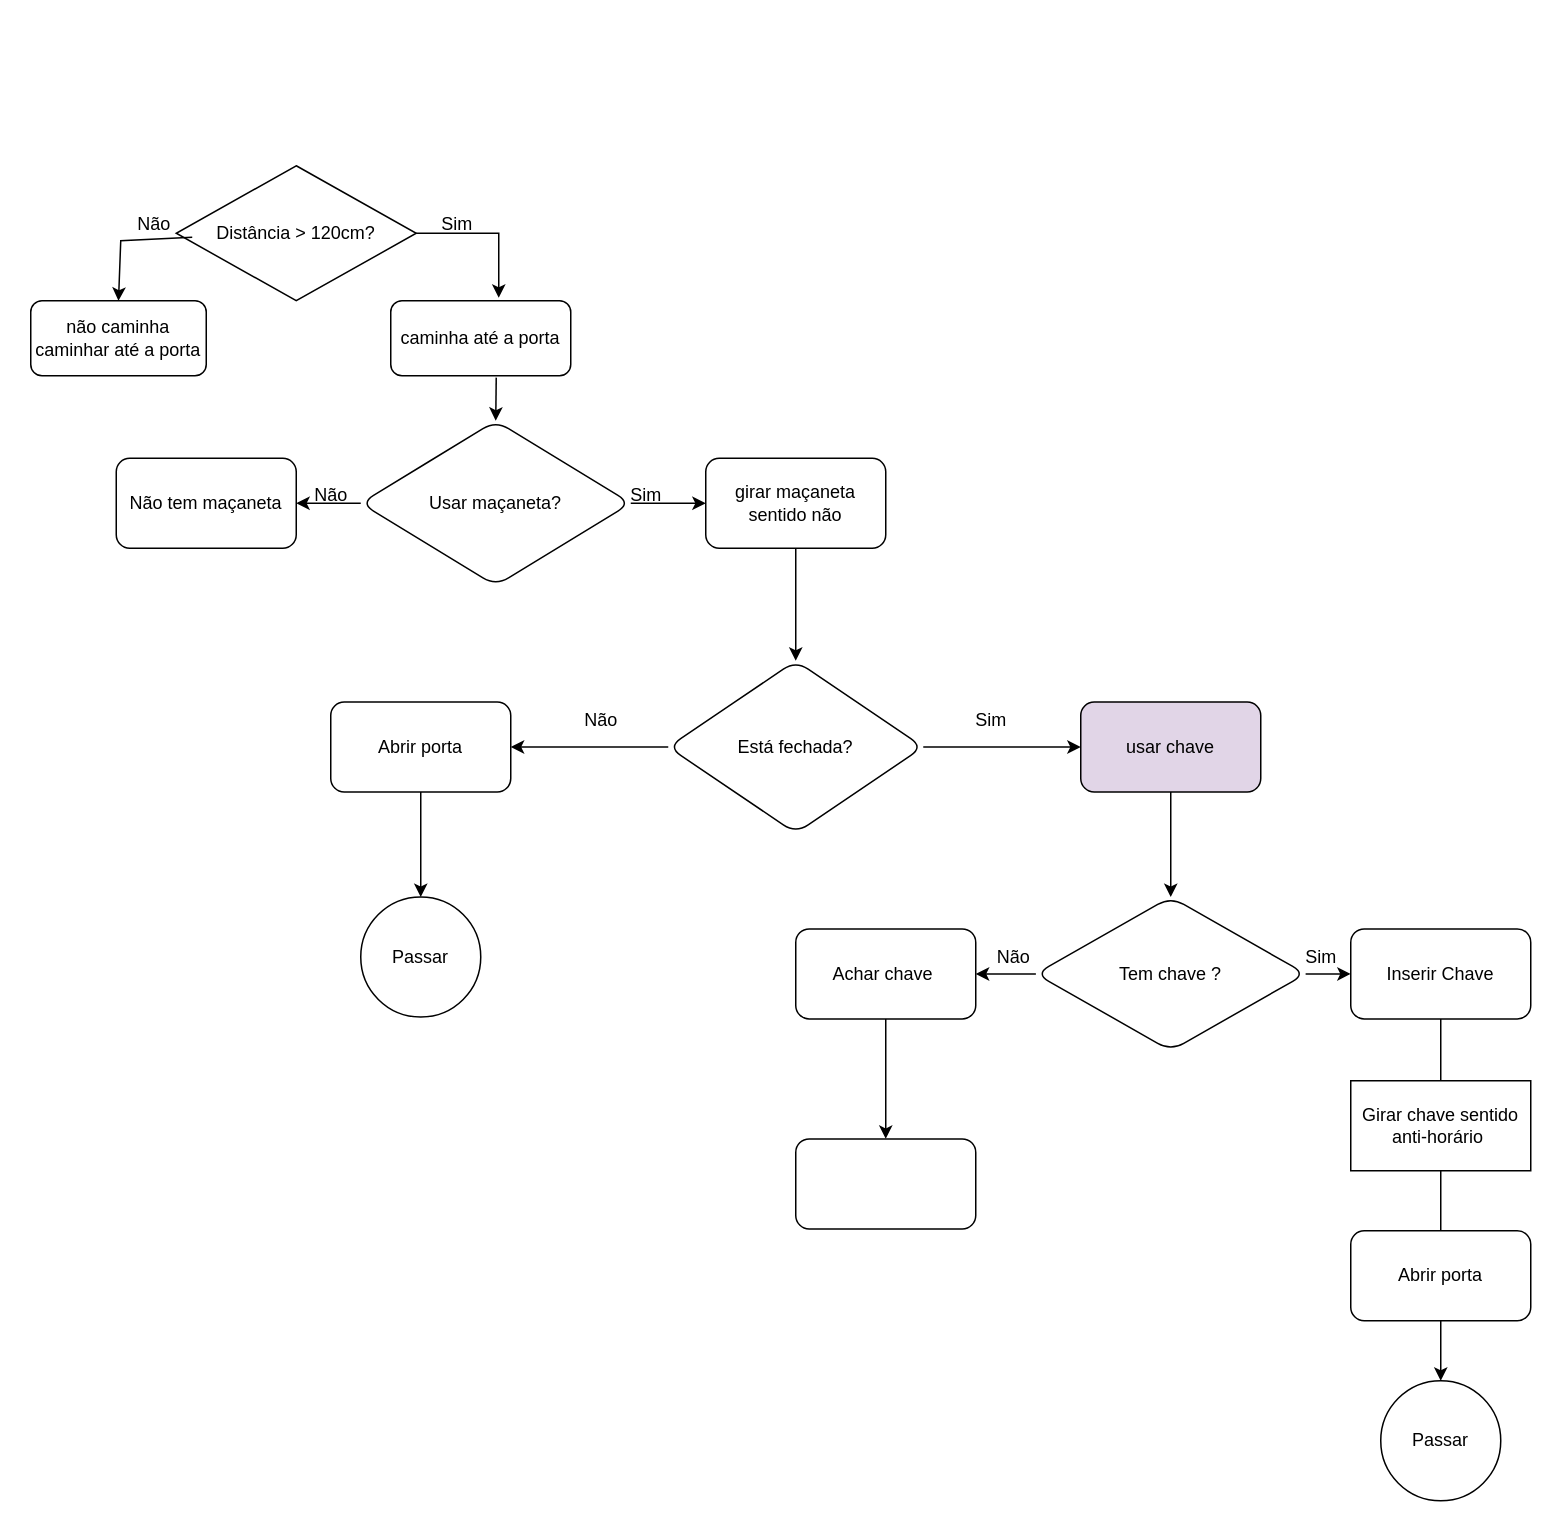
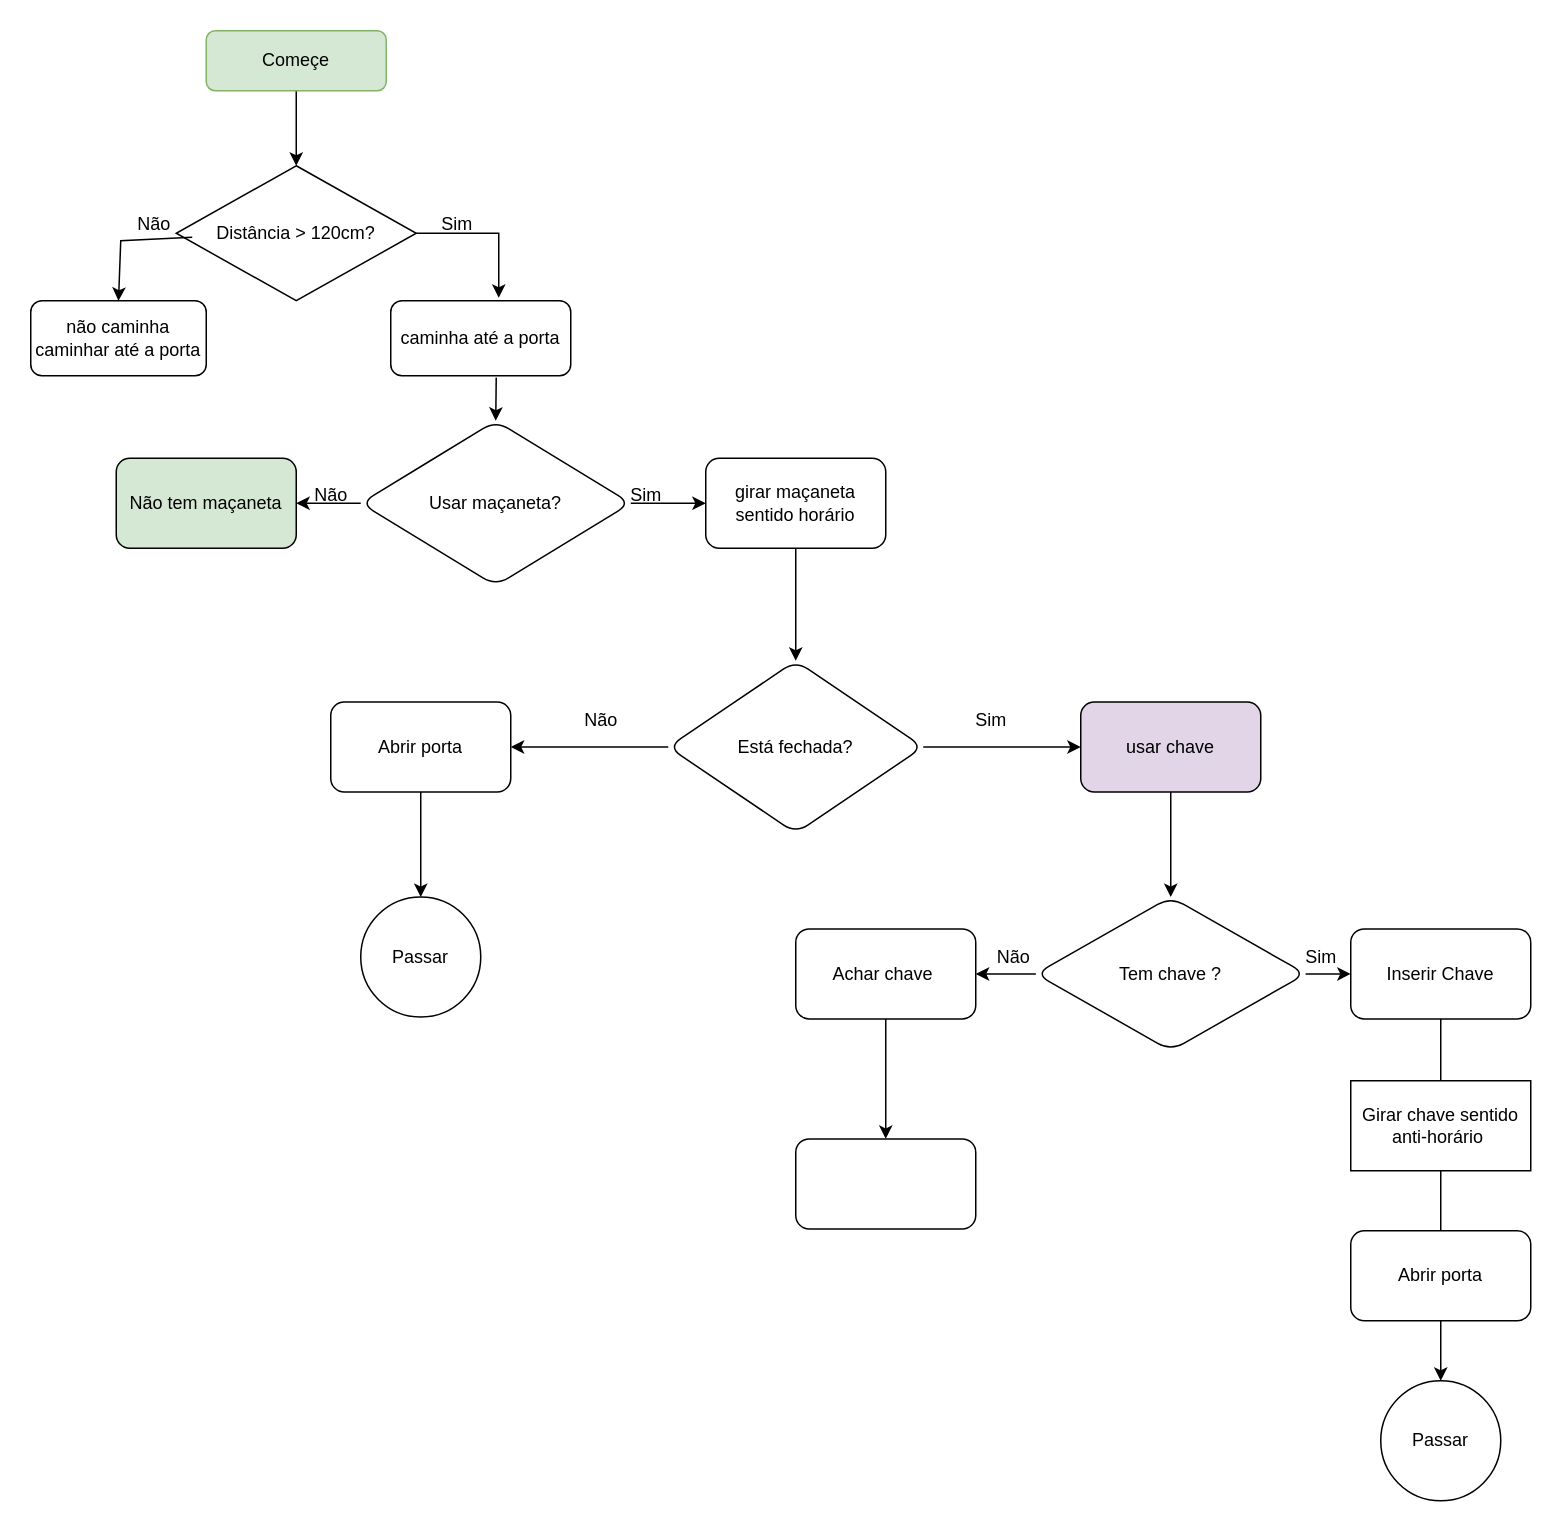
node "Começe": added
edge "Começe" -> "Distância > 120cm?": added
node "Não tem maçaneta": fillcolor #ffffff -> #d5e8d4
node "girar maçaneta sentido não": label "girar maçaneta sentido não" -> "girar maçaneta sentido horário"
